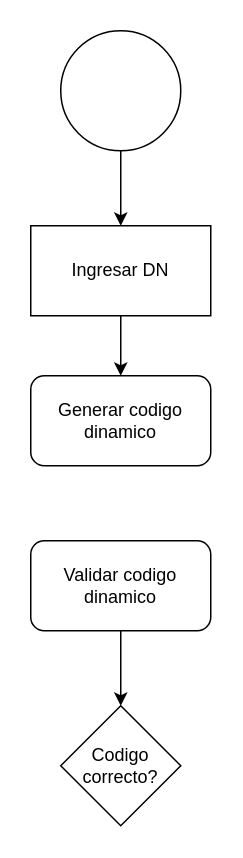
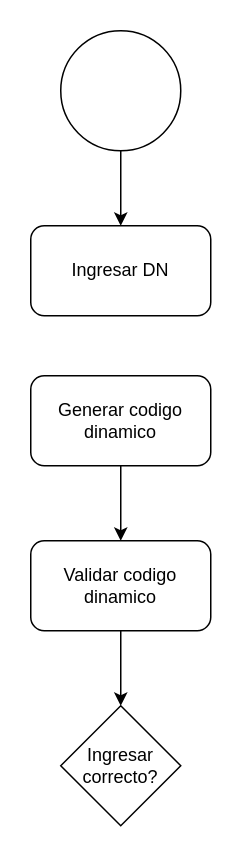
node "Ingresar DN": shape rectangle -> rounded rectangle
edge "Ingresar DN" -> "Generar codigo dinamico": removed
edge "Generar codigo dinamico" -> "Validar codigo dinamico": added
node "Codigo correcto?": label "Codigo correcto?" -> "Ingresar correcto?"
